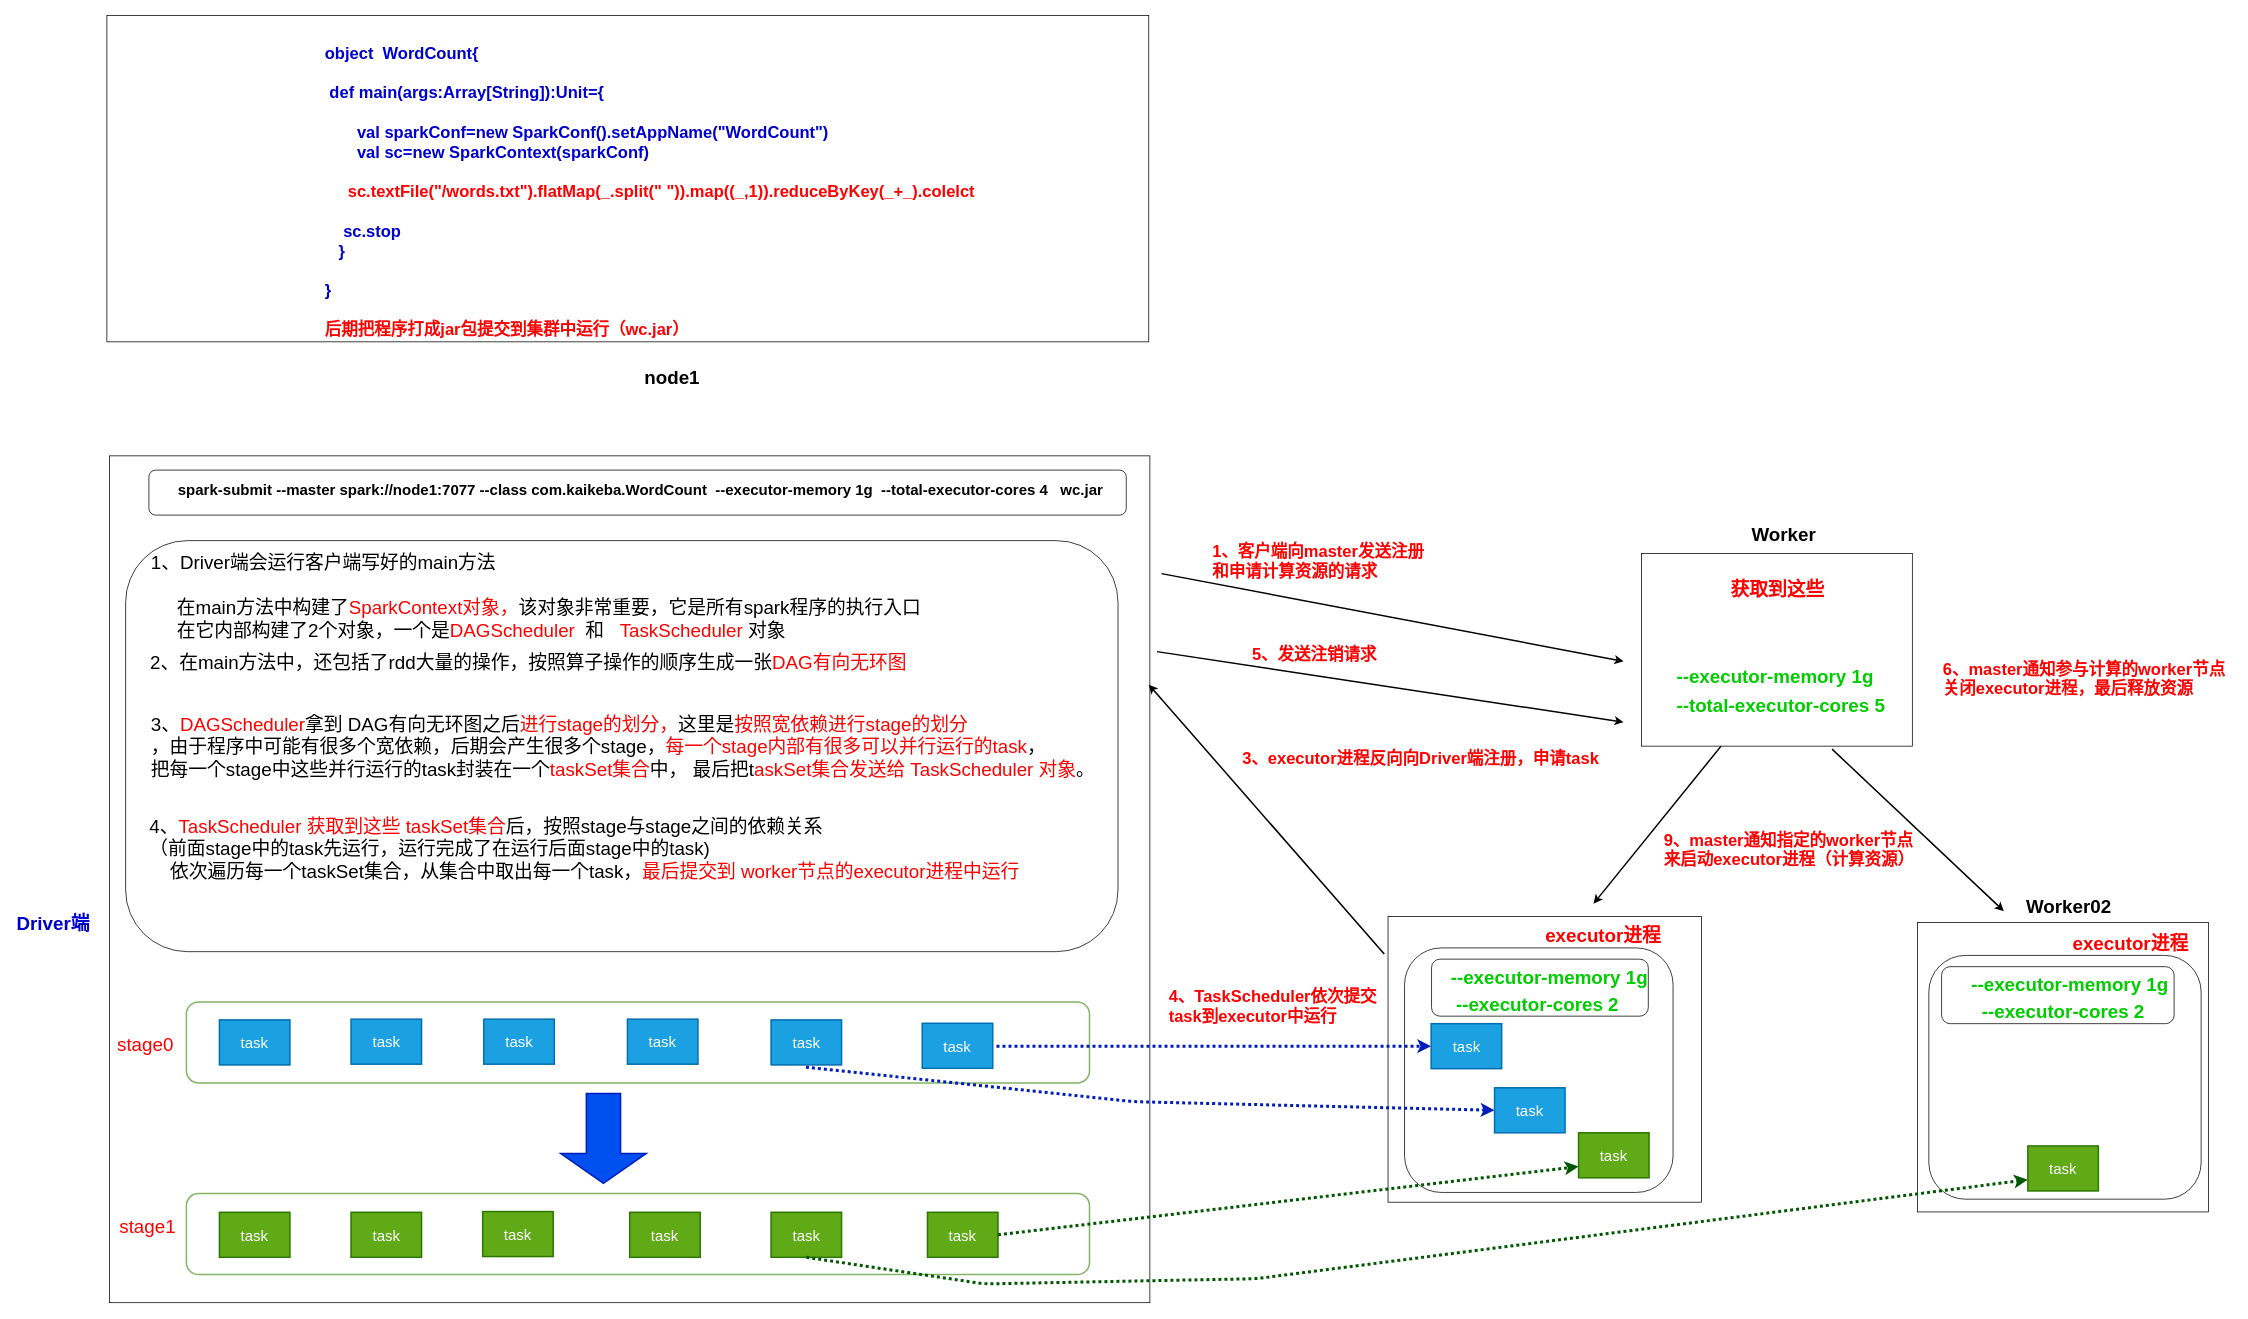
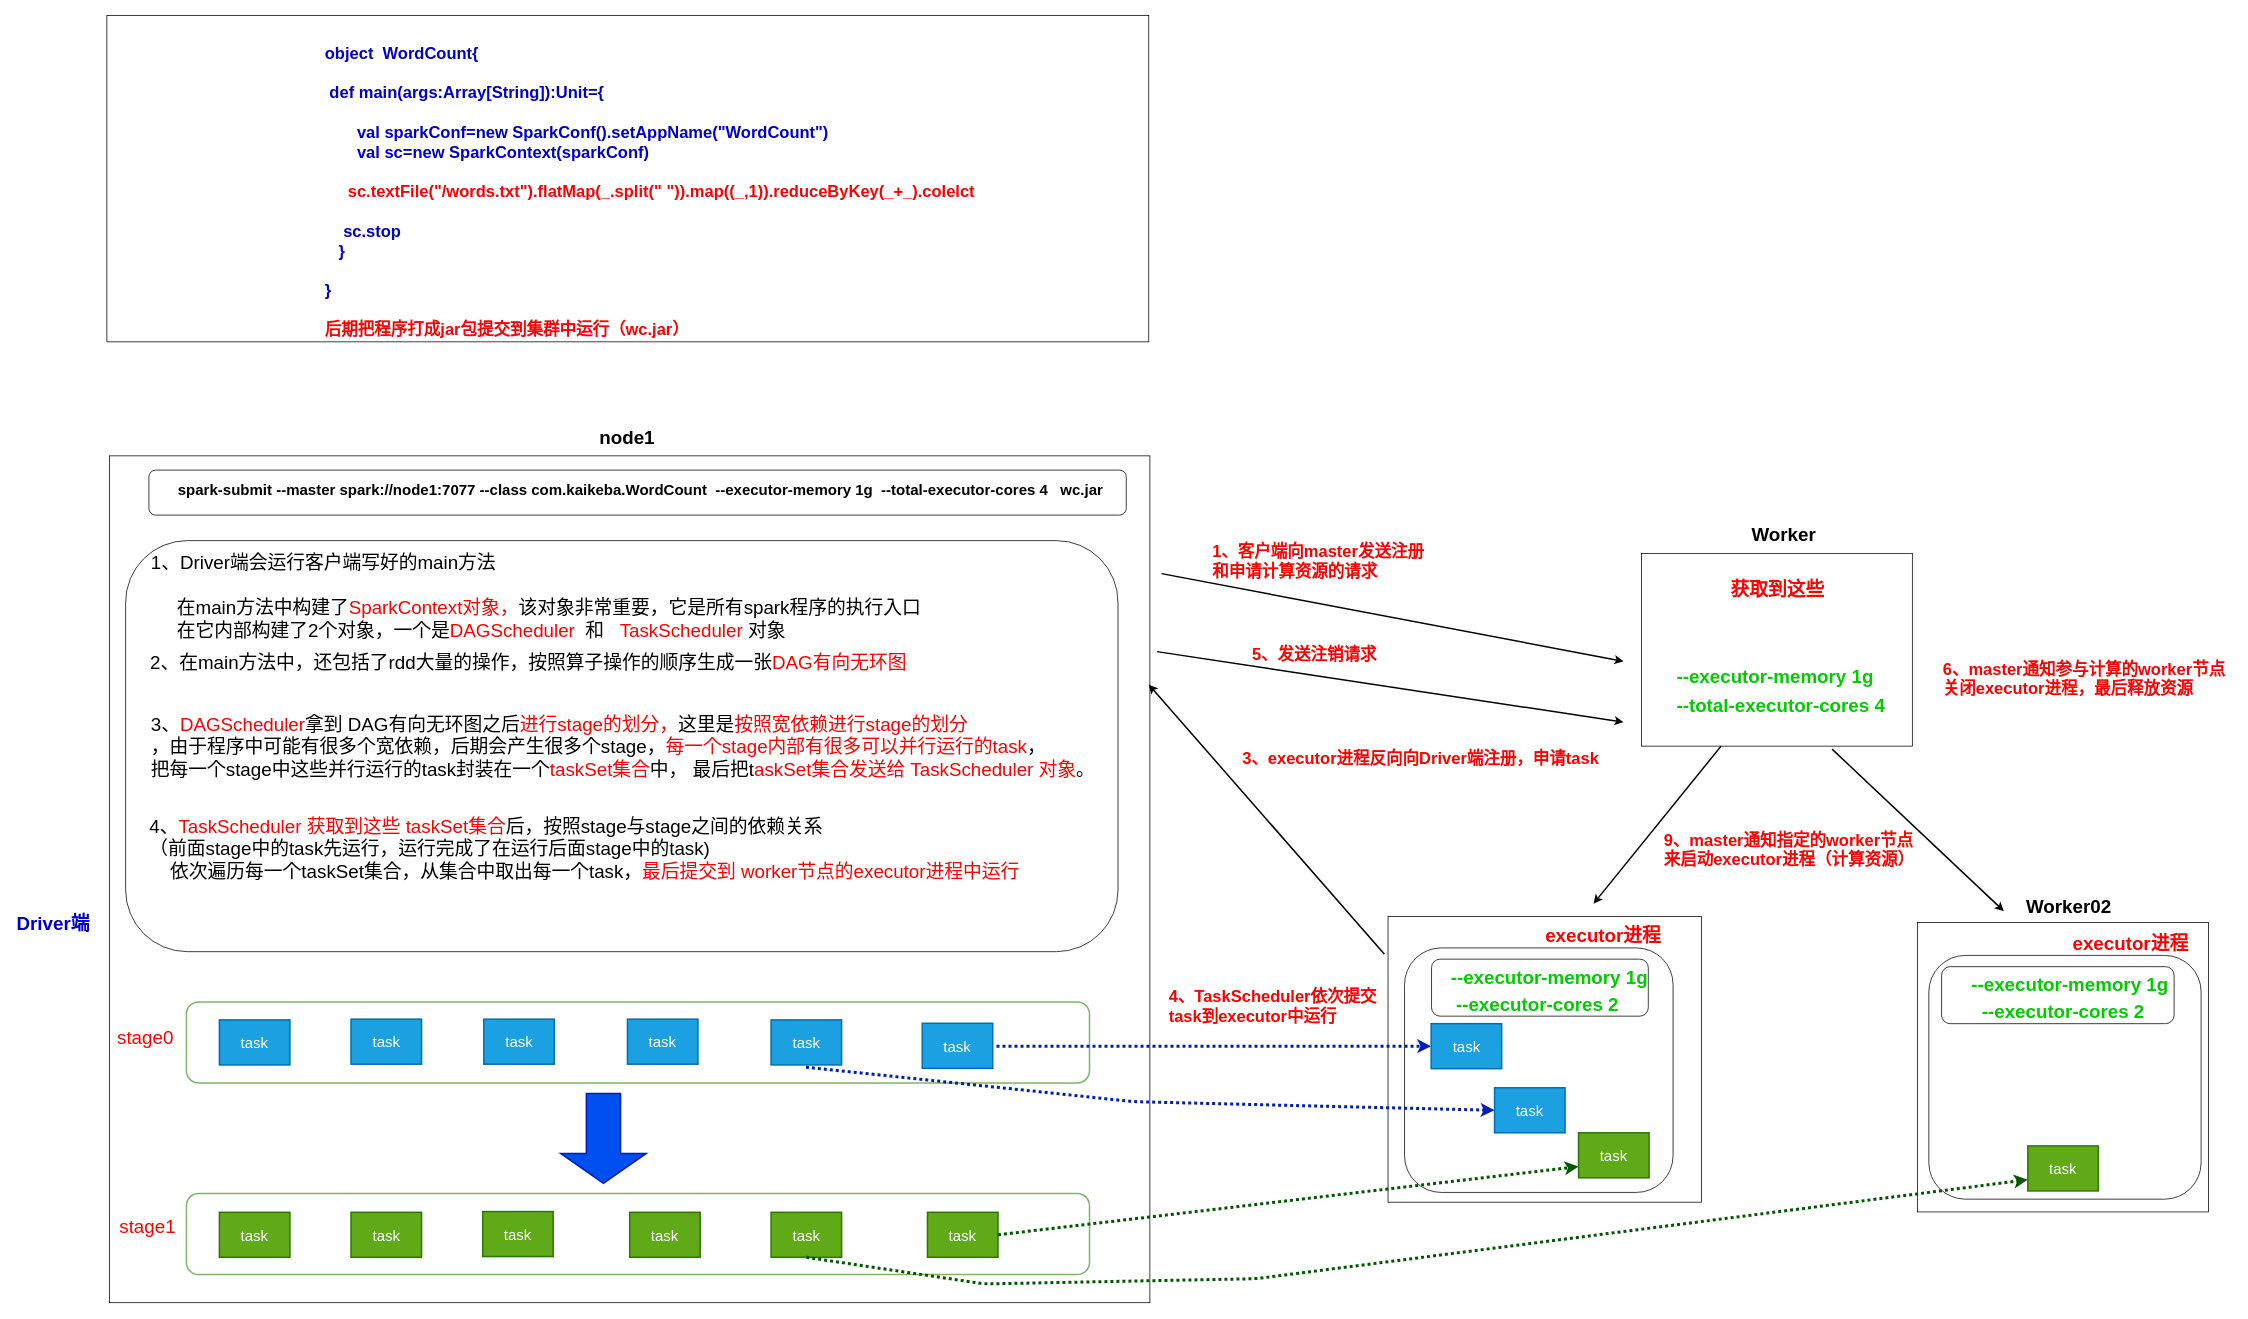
node "node1": moved (675, 371) -> (630, 431)
node "--total-executor-cores 5": label "--total-executor-cores 5" -> "--total-executor-cores 4"
node "stage0": moved (148, 1038) -> (148, 1031)
